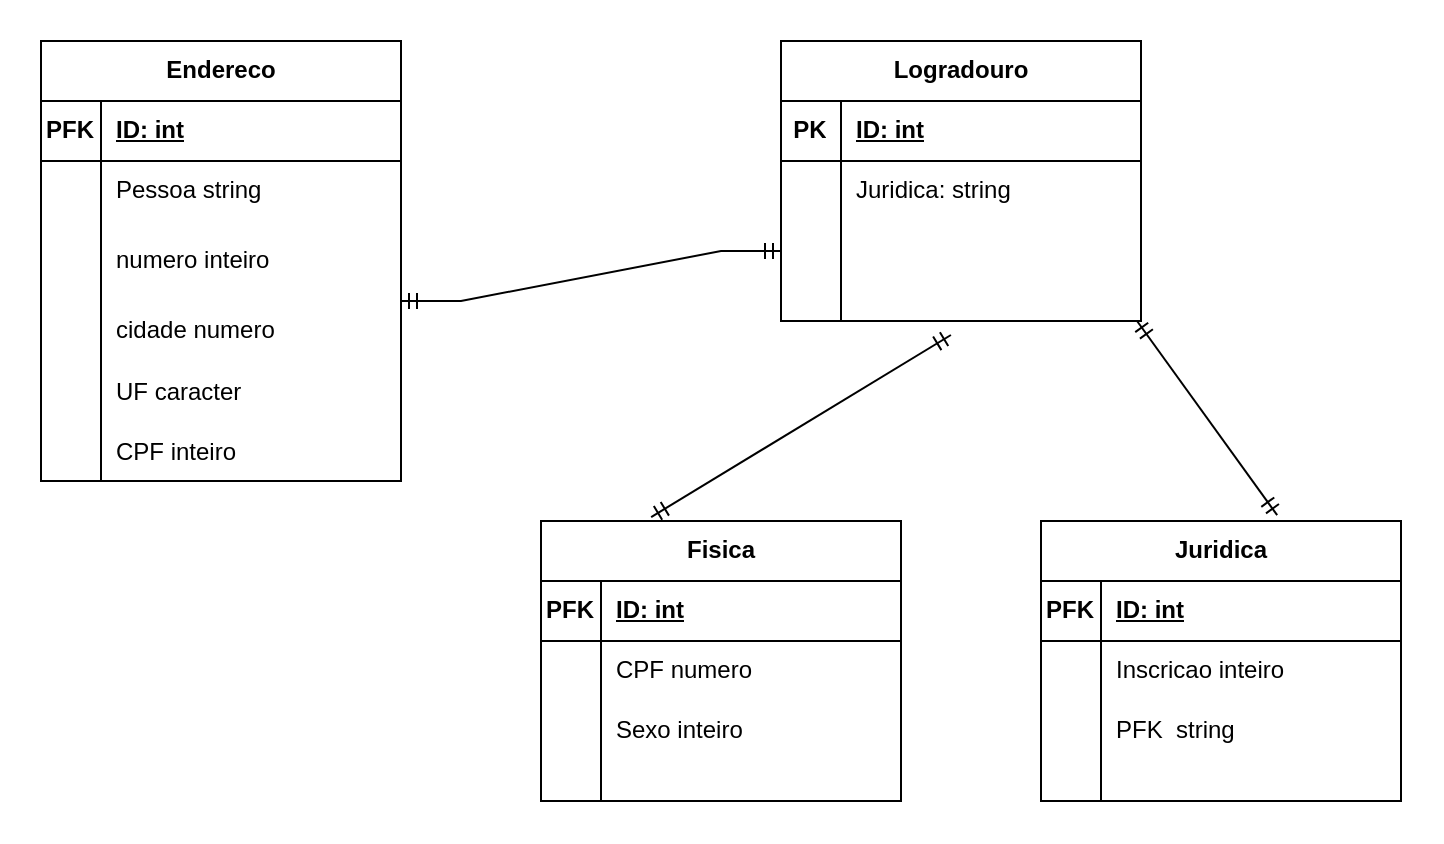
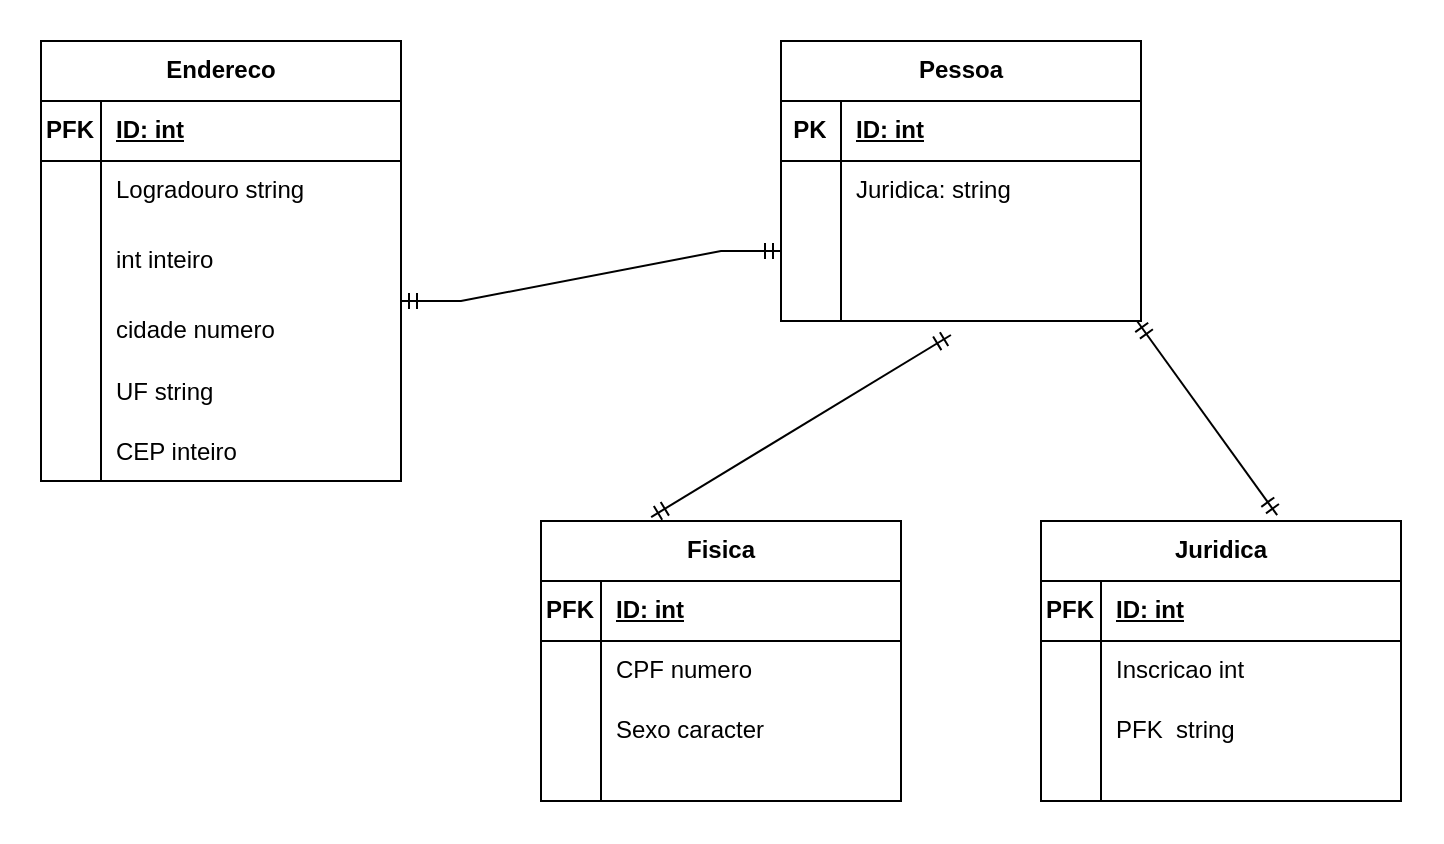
node "Logradouro": label "Logradouro" -> "Pessoa"
node "Pessoa string": label "Pessoa string" -> "Logradouro string"
node "numero inteiro": label "numero inteiro" -> "int inteiro"
node "UF caracter": label "UF caracter" -> "UF string"
node "CPF inteiro": label "CPF inteiro" -> "CEP inteiro"
node "Inscricao inteiro": label "Inscricao inteiro" -> "Inscricao int"
node "Sexo inteiro": label "Sexo inteiro" -> "Sexo caracter"
